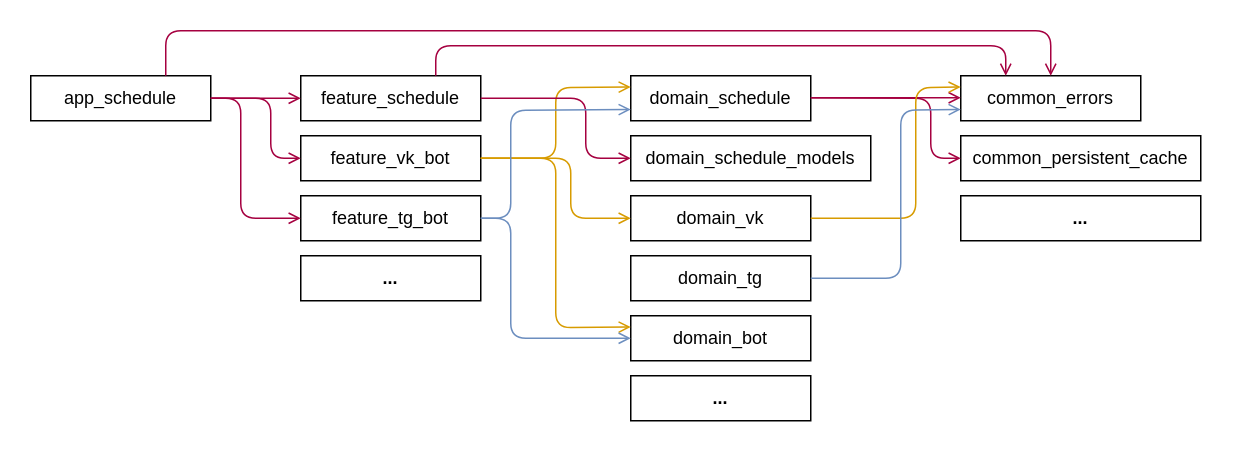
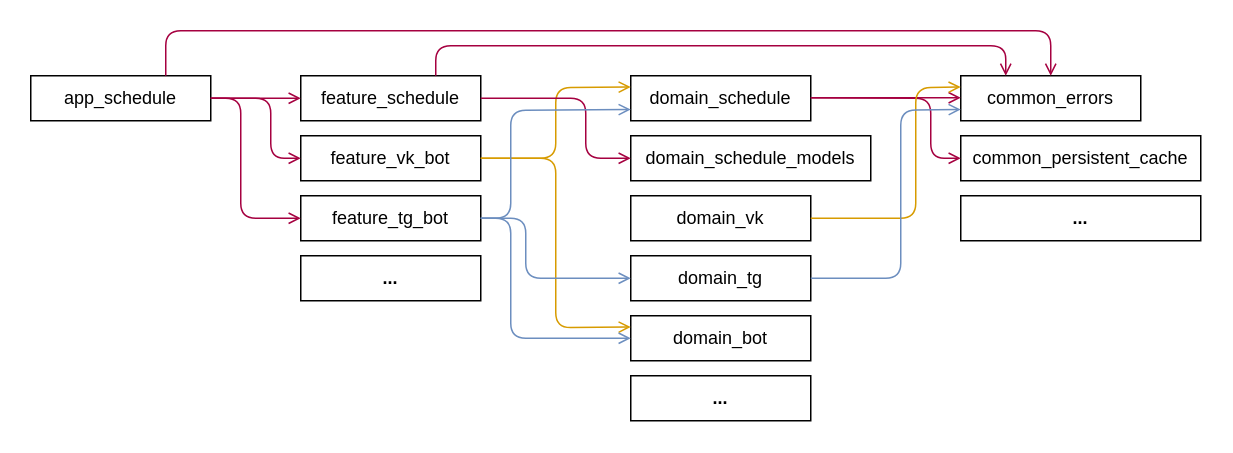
edge "feature_vk_bot" -> "domain_vk": removed
edge "feature_tg_bot" -> "domain_tg": added
